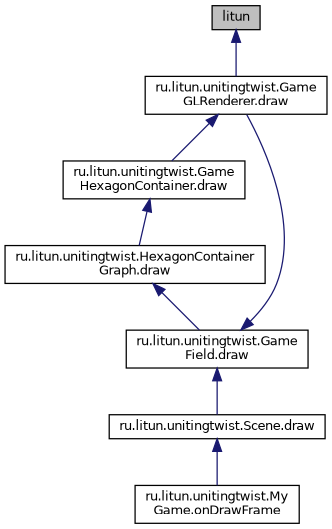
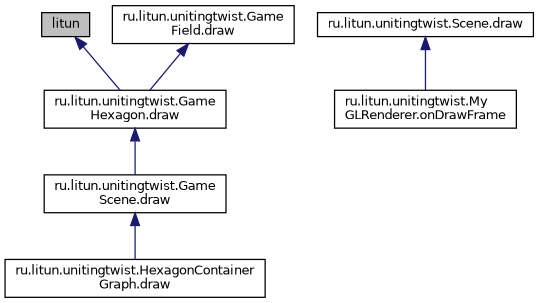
node "ru.litun.unitingtwist.Game GLRenderer.draw": label "ru.litun.unitingtwist.Game GLRenderer.draw" -> "ru.litun.unitingtwist.Game Hexagon.draw"
node "ru.litun.unitingtwist.Game HexagonContainer.draw": label "ru.litun.unitingtwist.Game HexagonContainer.draw" -> "ru.litun.unitingtwist.Game Scene.draw"
edge "ru.litun.unitingtwist.Game Field.draw" -> "ru.litun.unitingtwist.HexagonContainer Graph.draw": removed
edge "ru.litun.unitingtwist.Scene.draw" -> "ru.litun.unitingtwist.Game Field.draw": removed
node "ru.litun.unitingtwist.My Game.onDrawFrame": label "ru.litun.unitingtwist.My Game.onDrawFrame" -> "ru.litun.unitingtwist.My GLRenderer.onDrawFrame"
